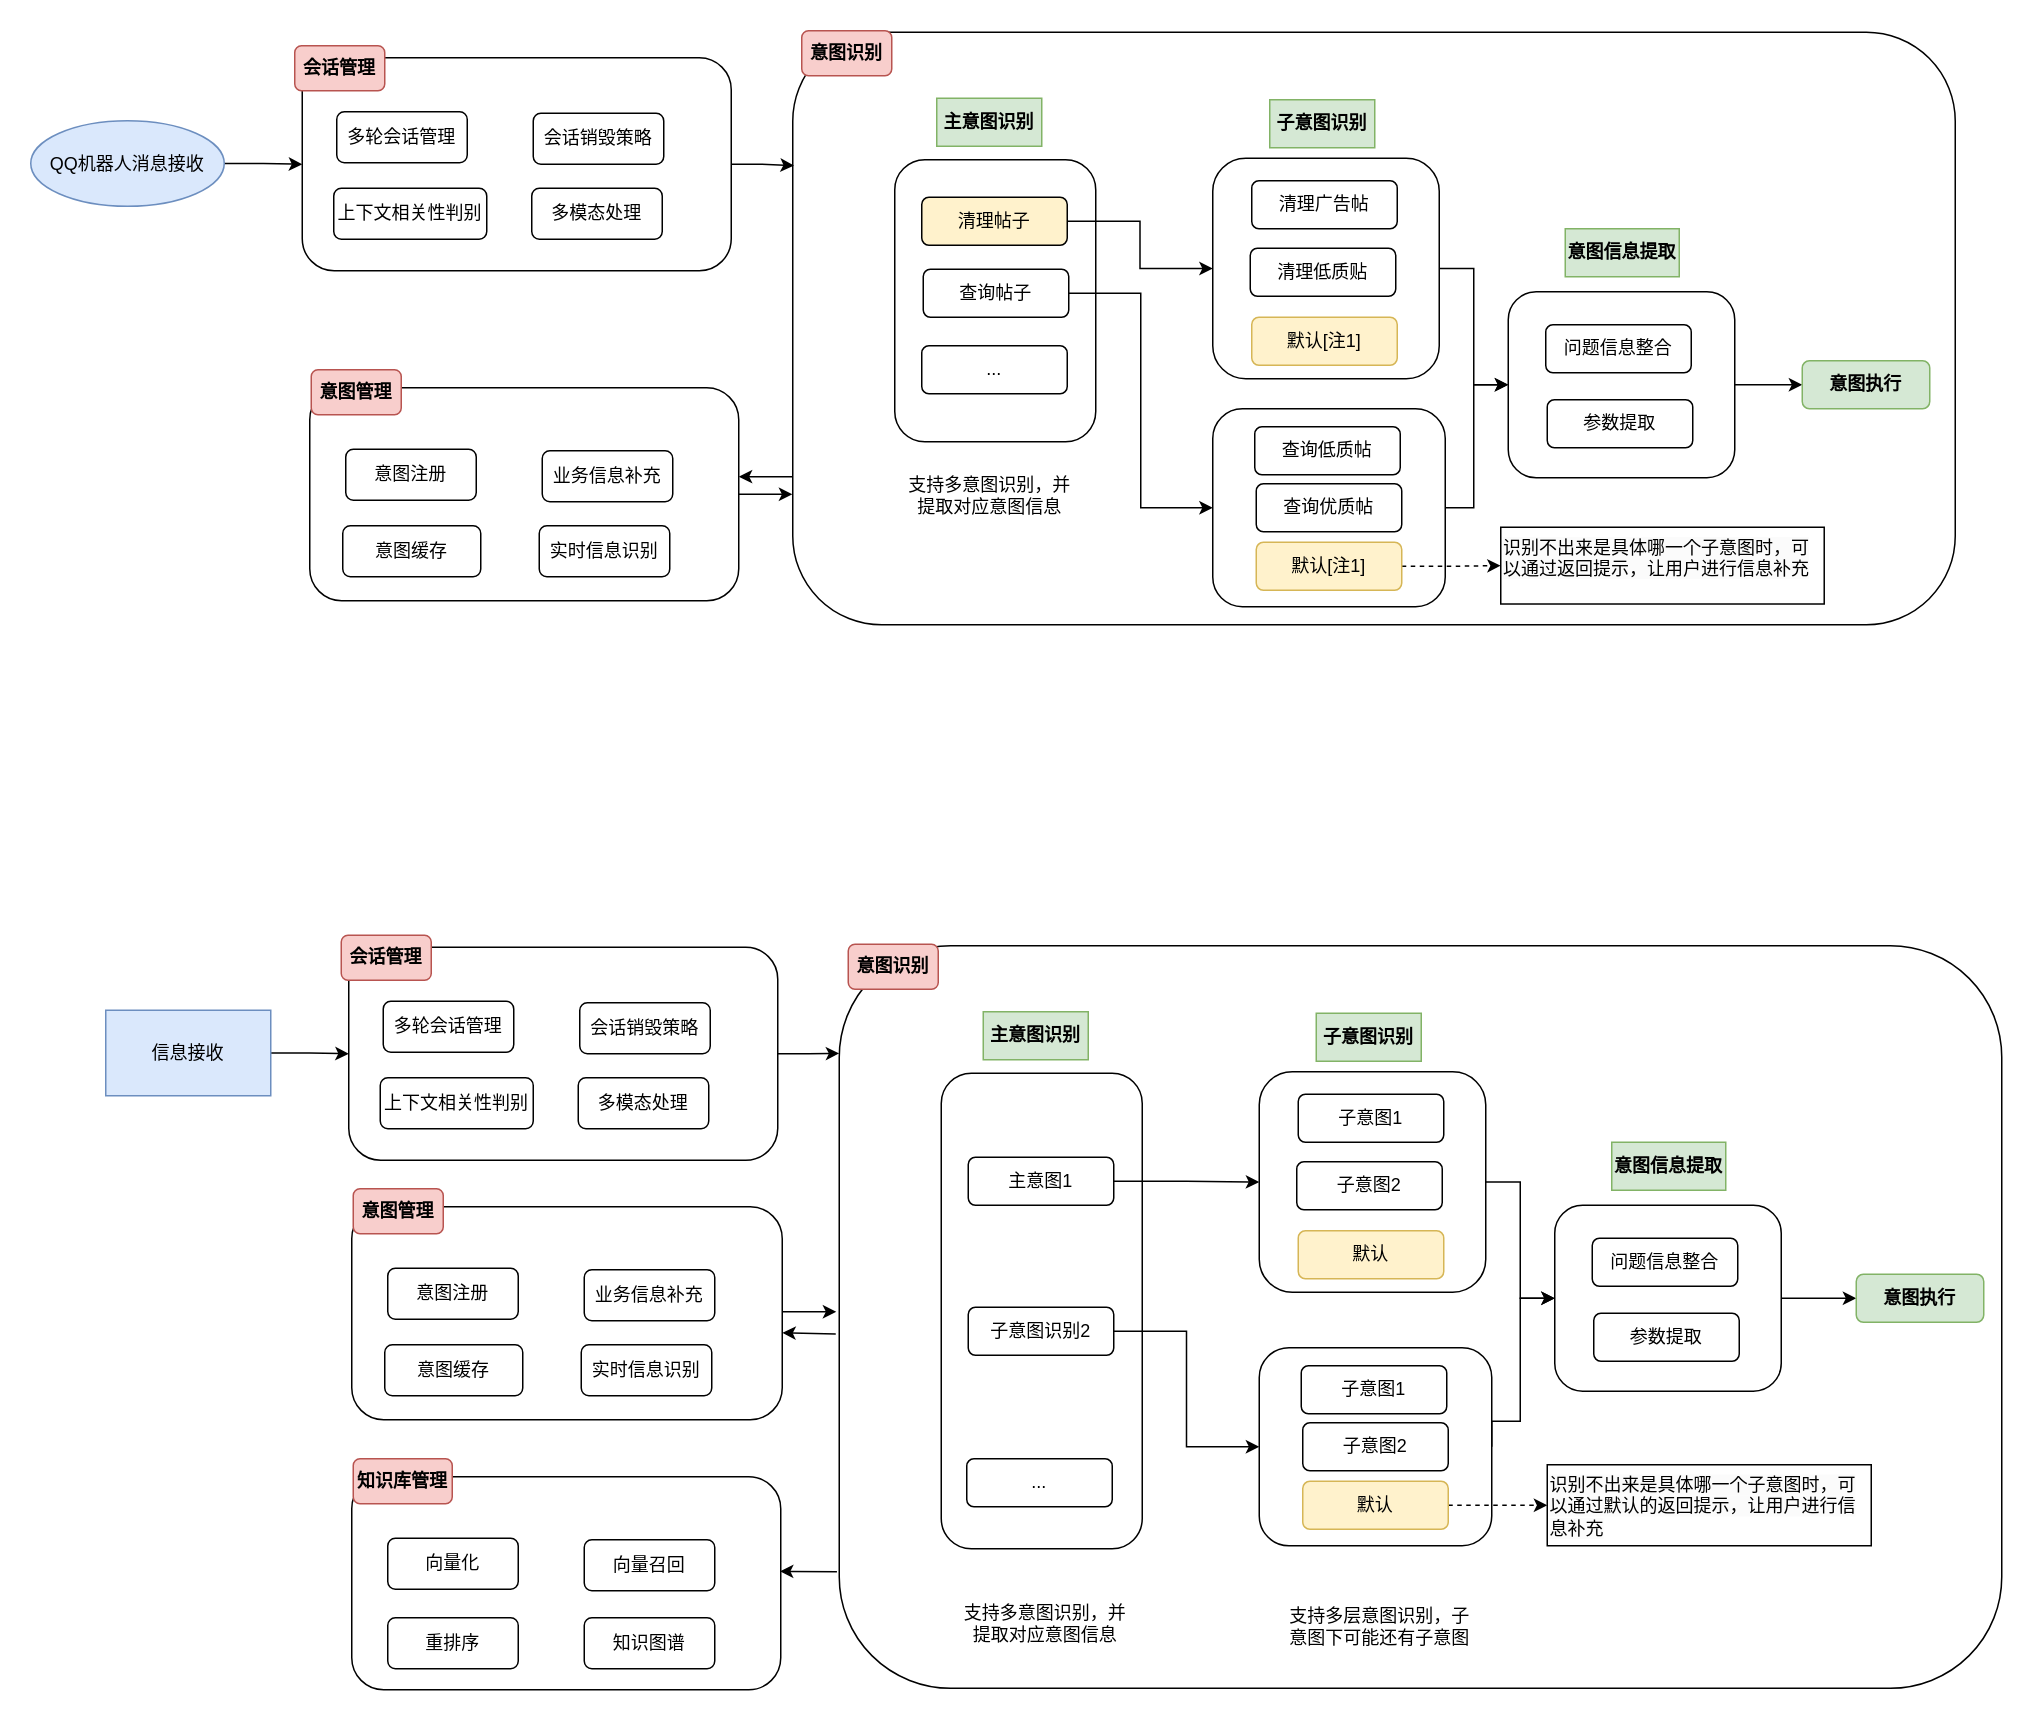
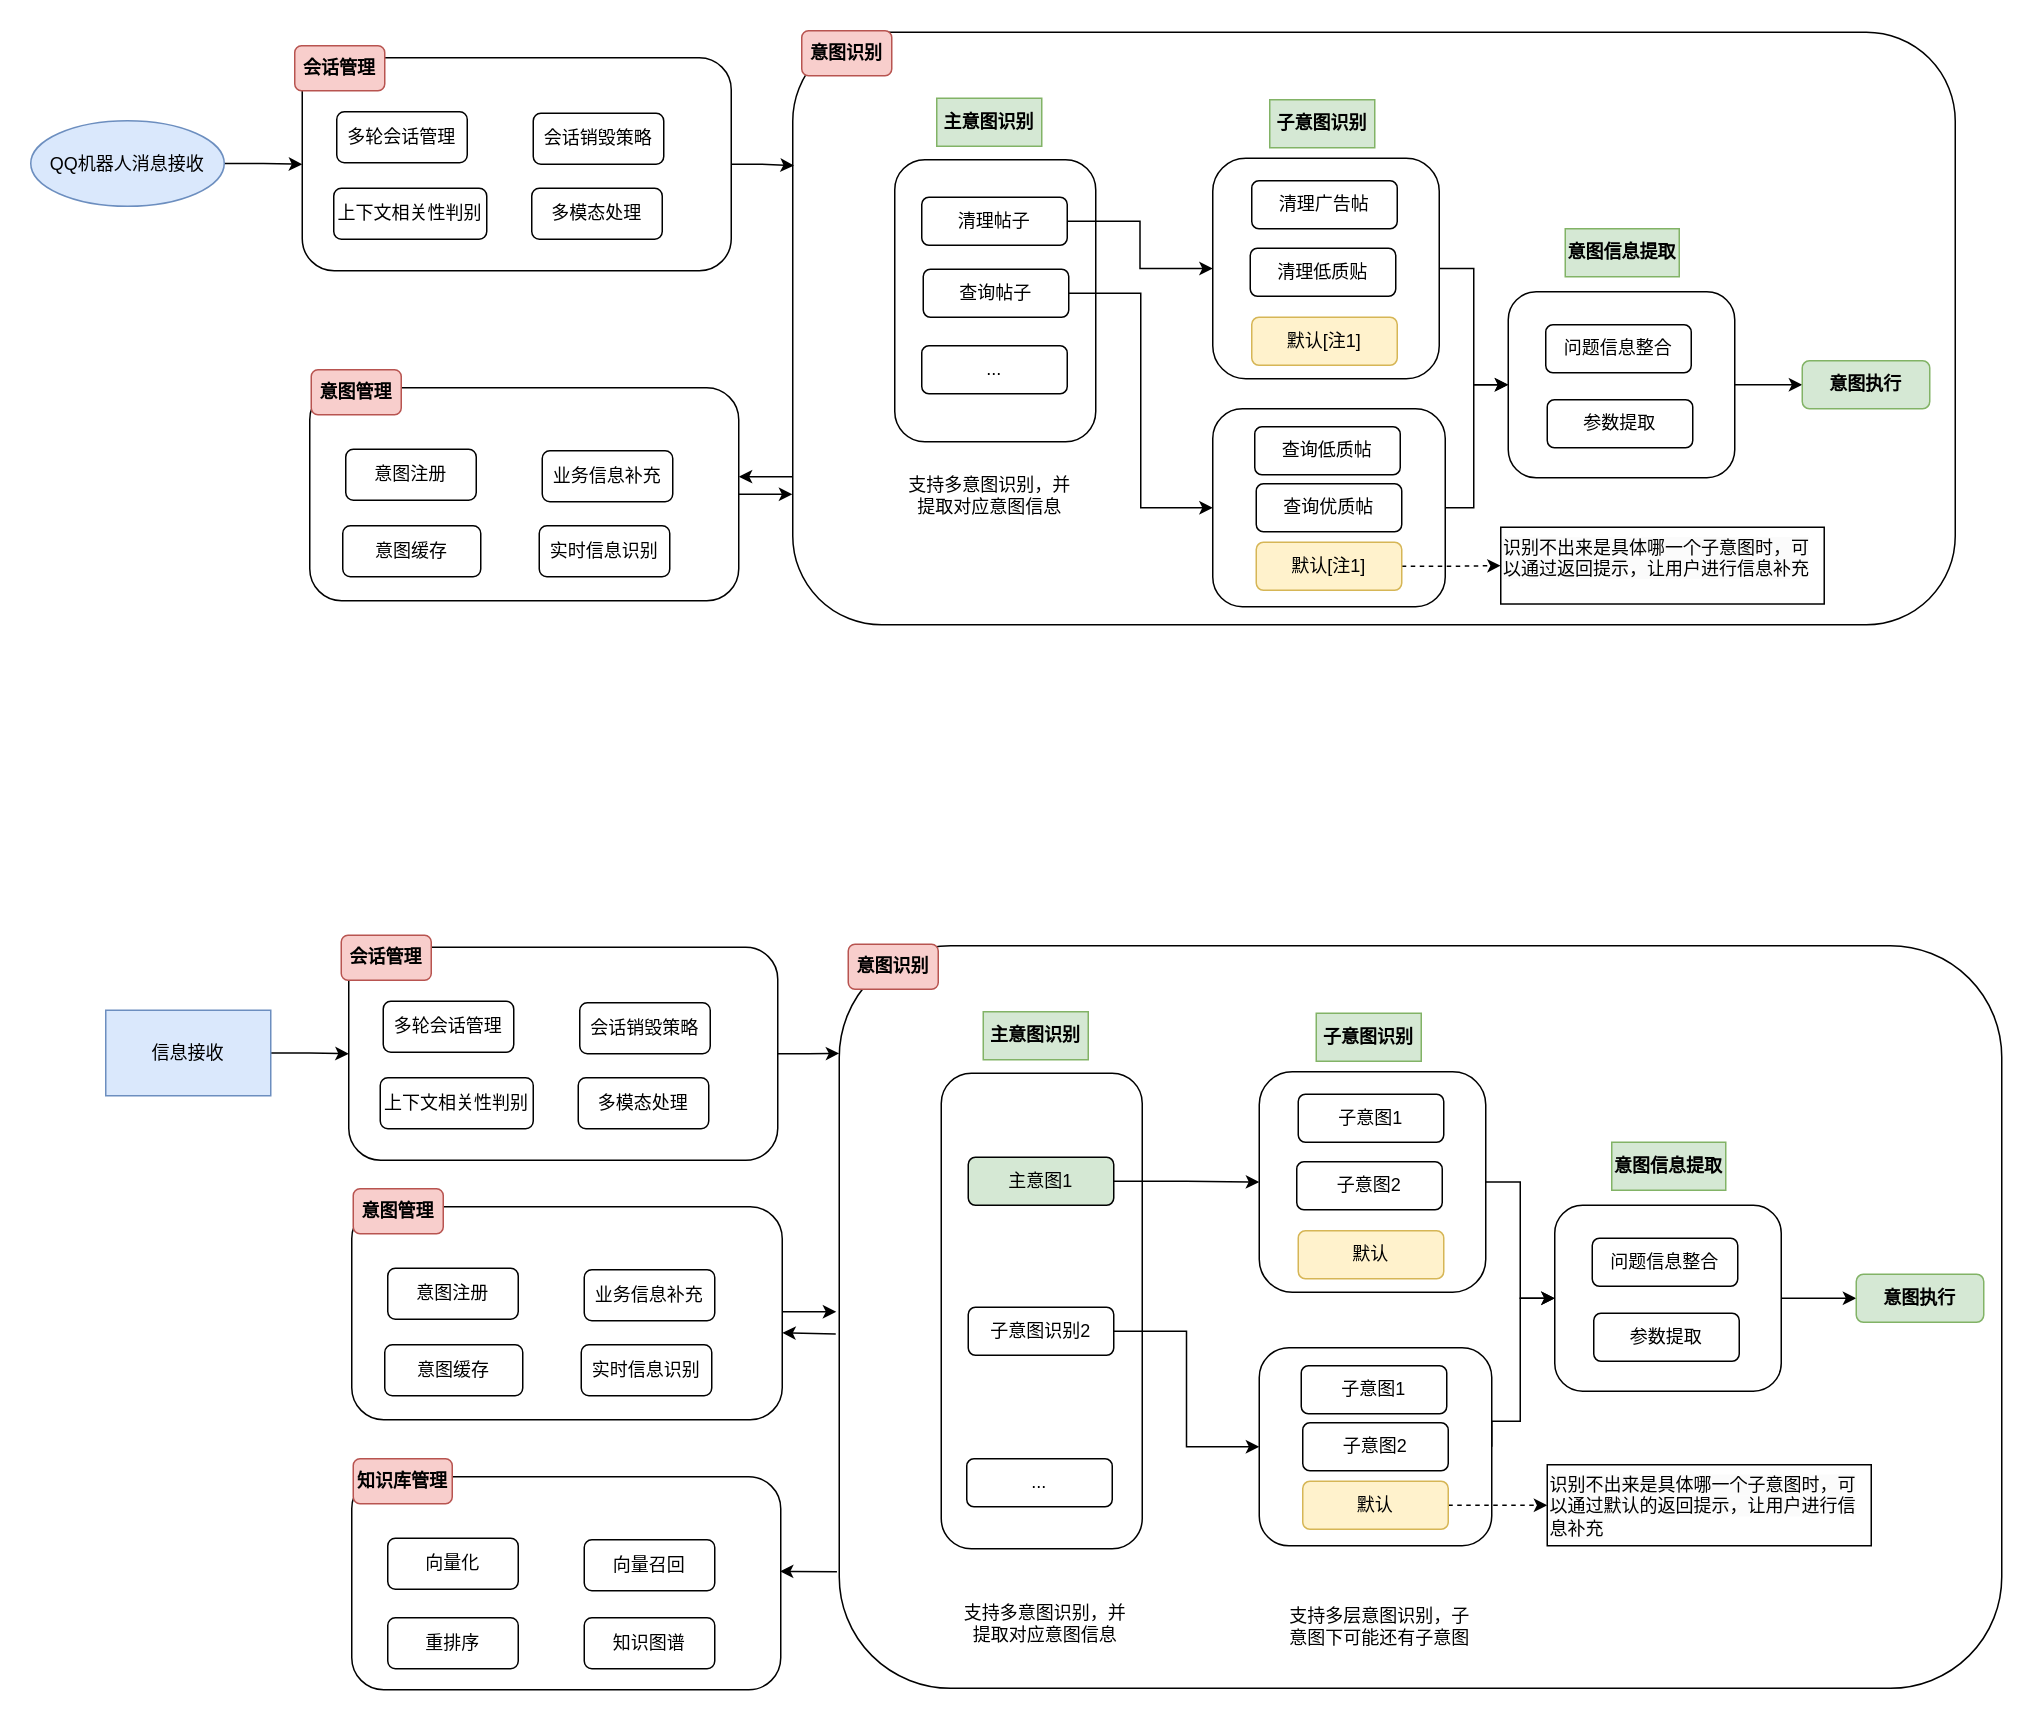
node "清理帖子": fillcolor #fff2cc -> #ffffff
node "主意图1": fillcolor #ffffff -> #d5e8d4
